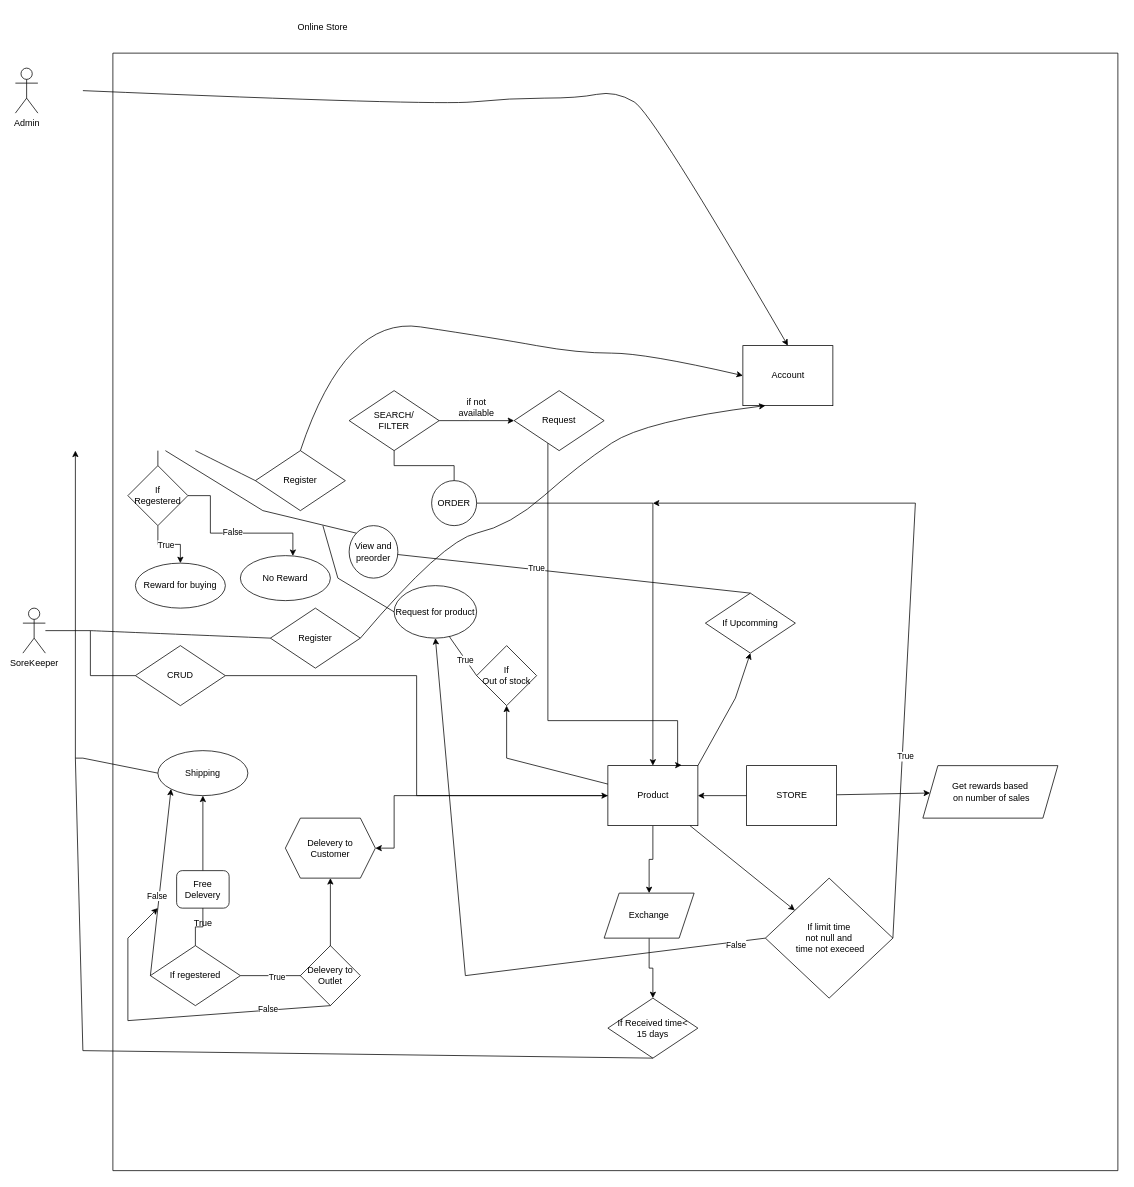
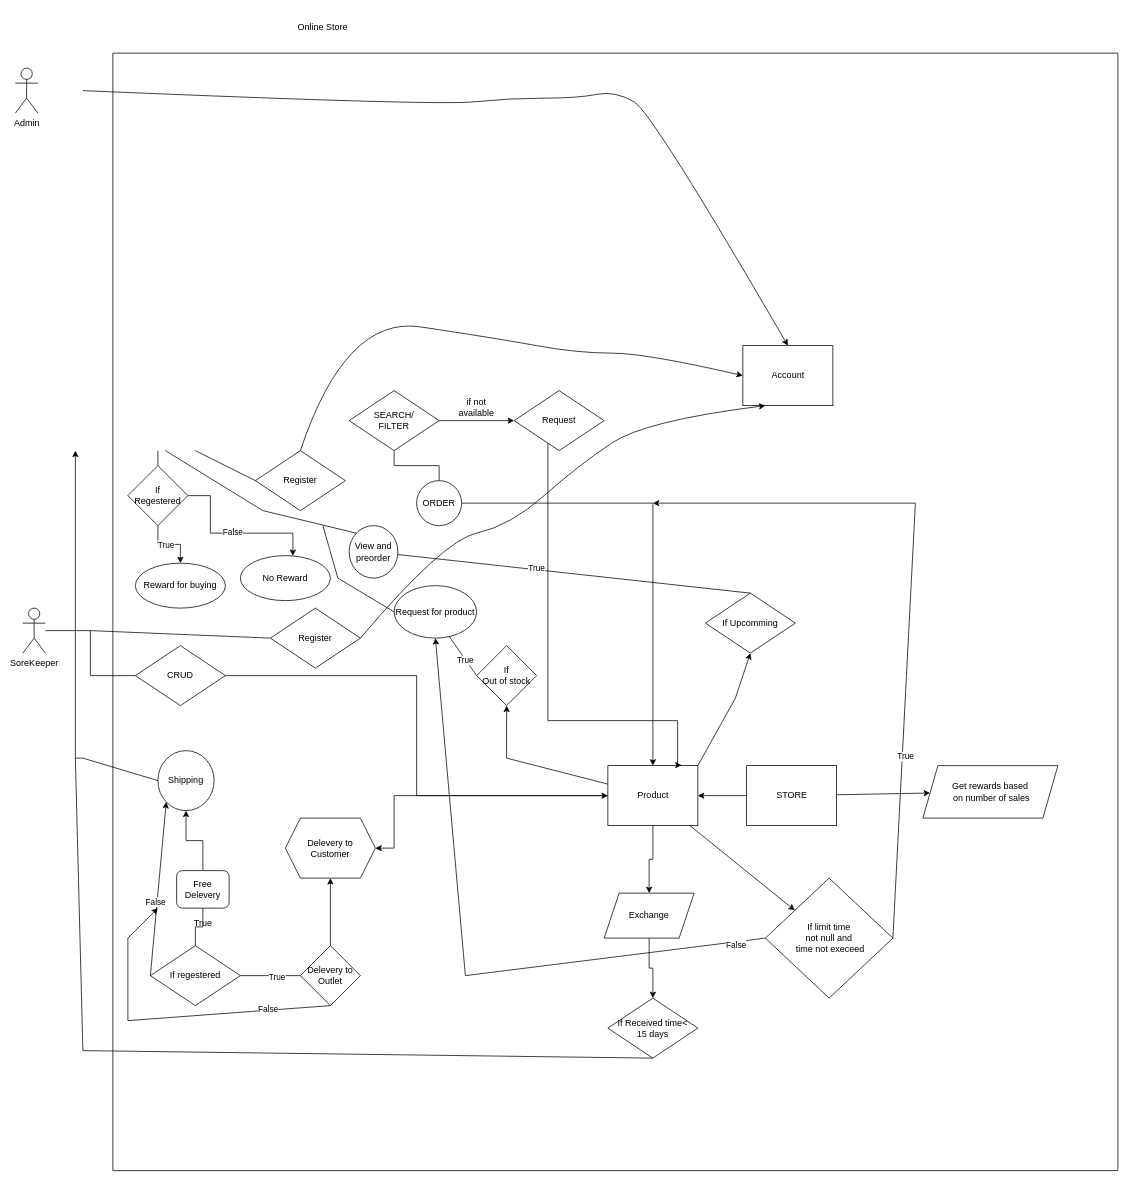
node "ORDER": moved (454, 503) -> (439, 503)
node "Shipping": size 90x45 -> 56x60
